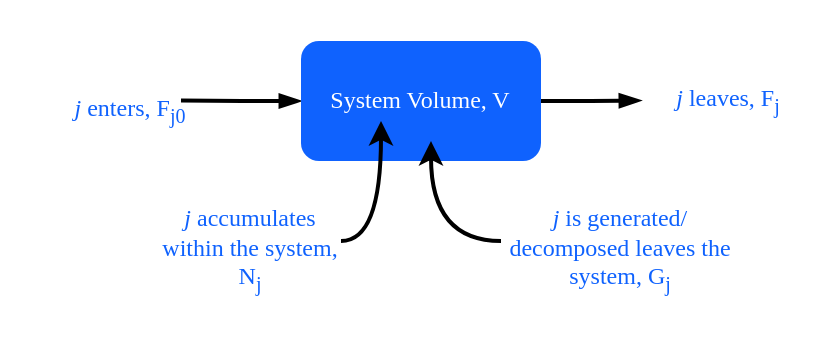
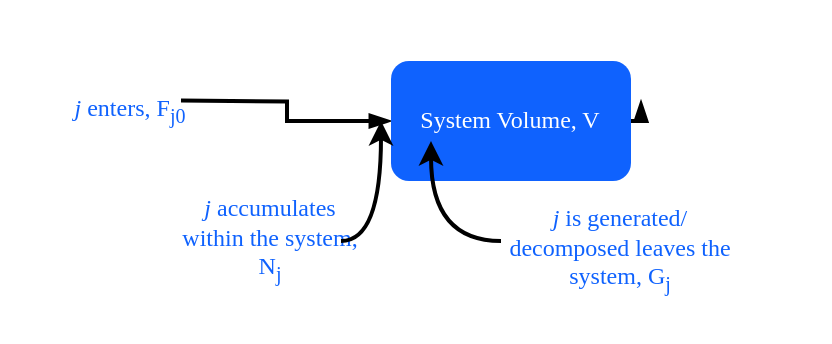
node "System Volume, V": moved (421, 101) -> (511, 121)
node "j leaves, Fj": removed
node "j accumulates within the system, Nj": moved (251, 251) -> (271, 241)
